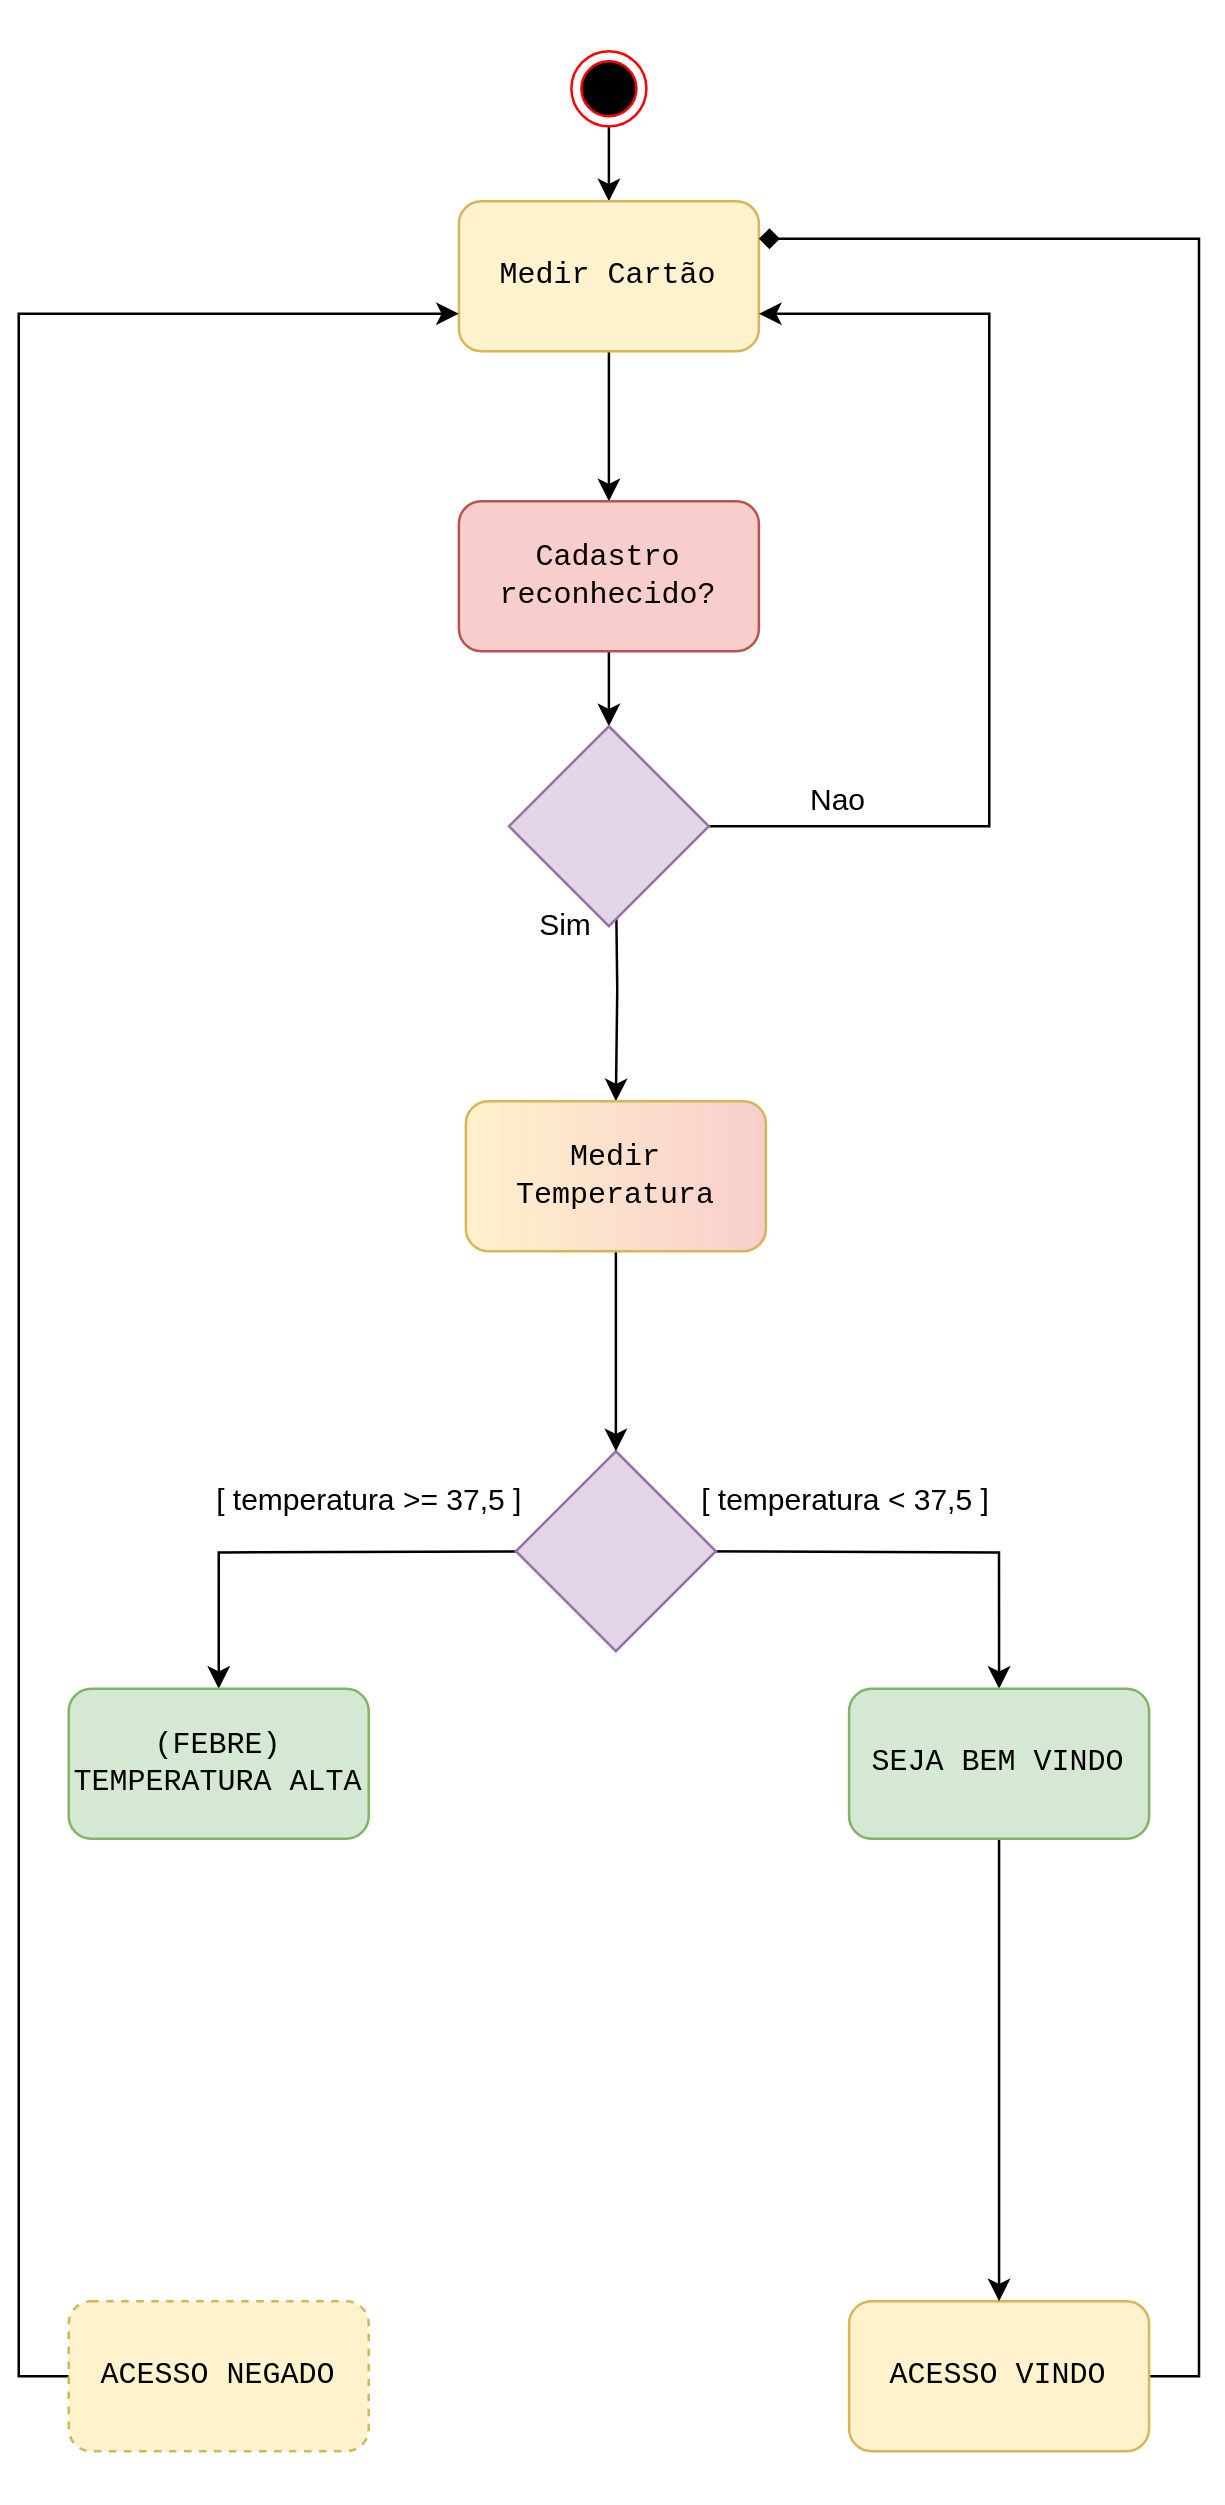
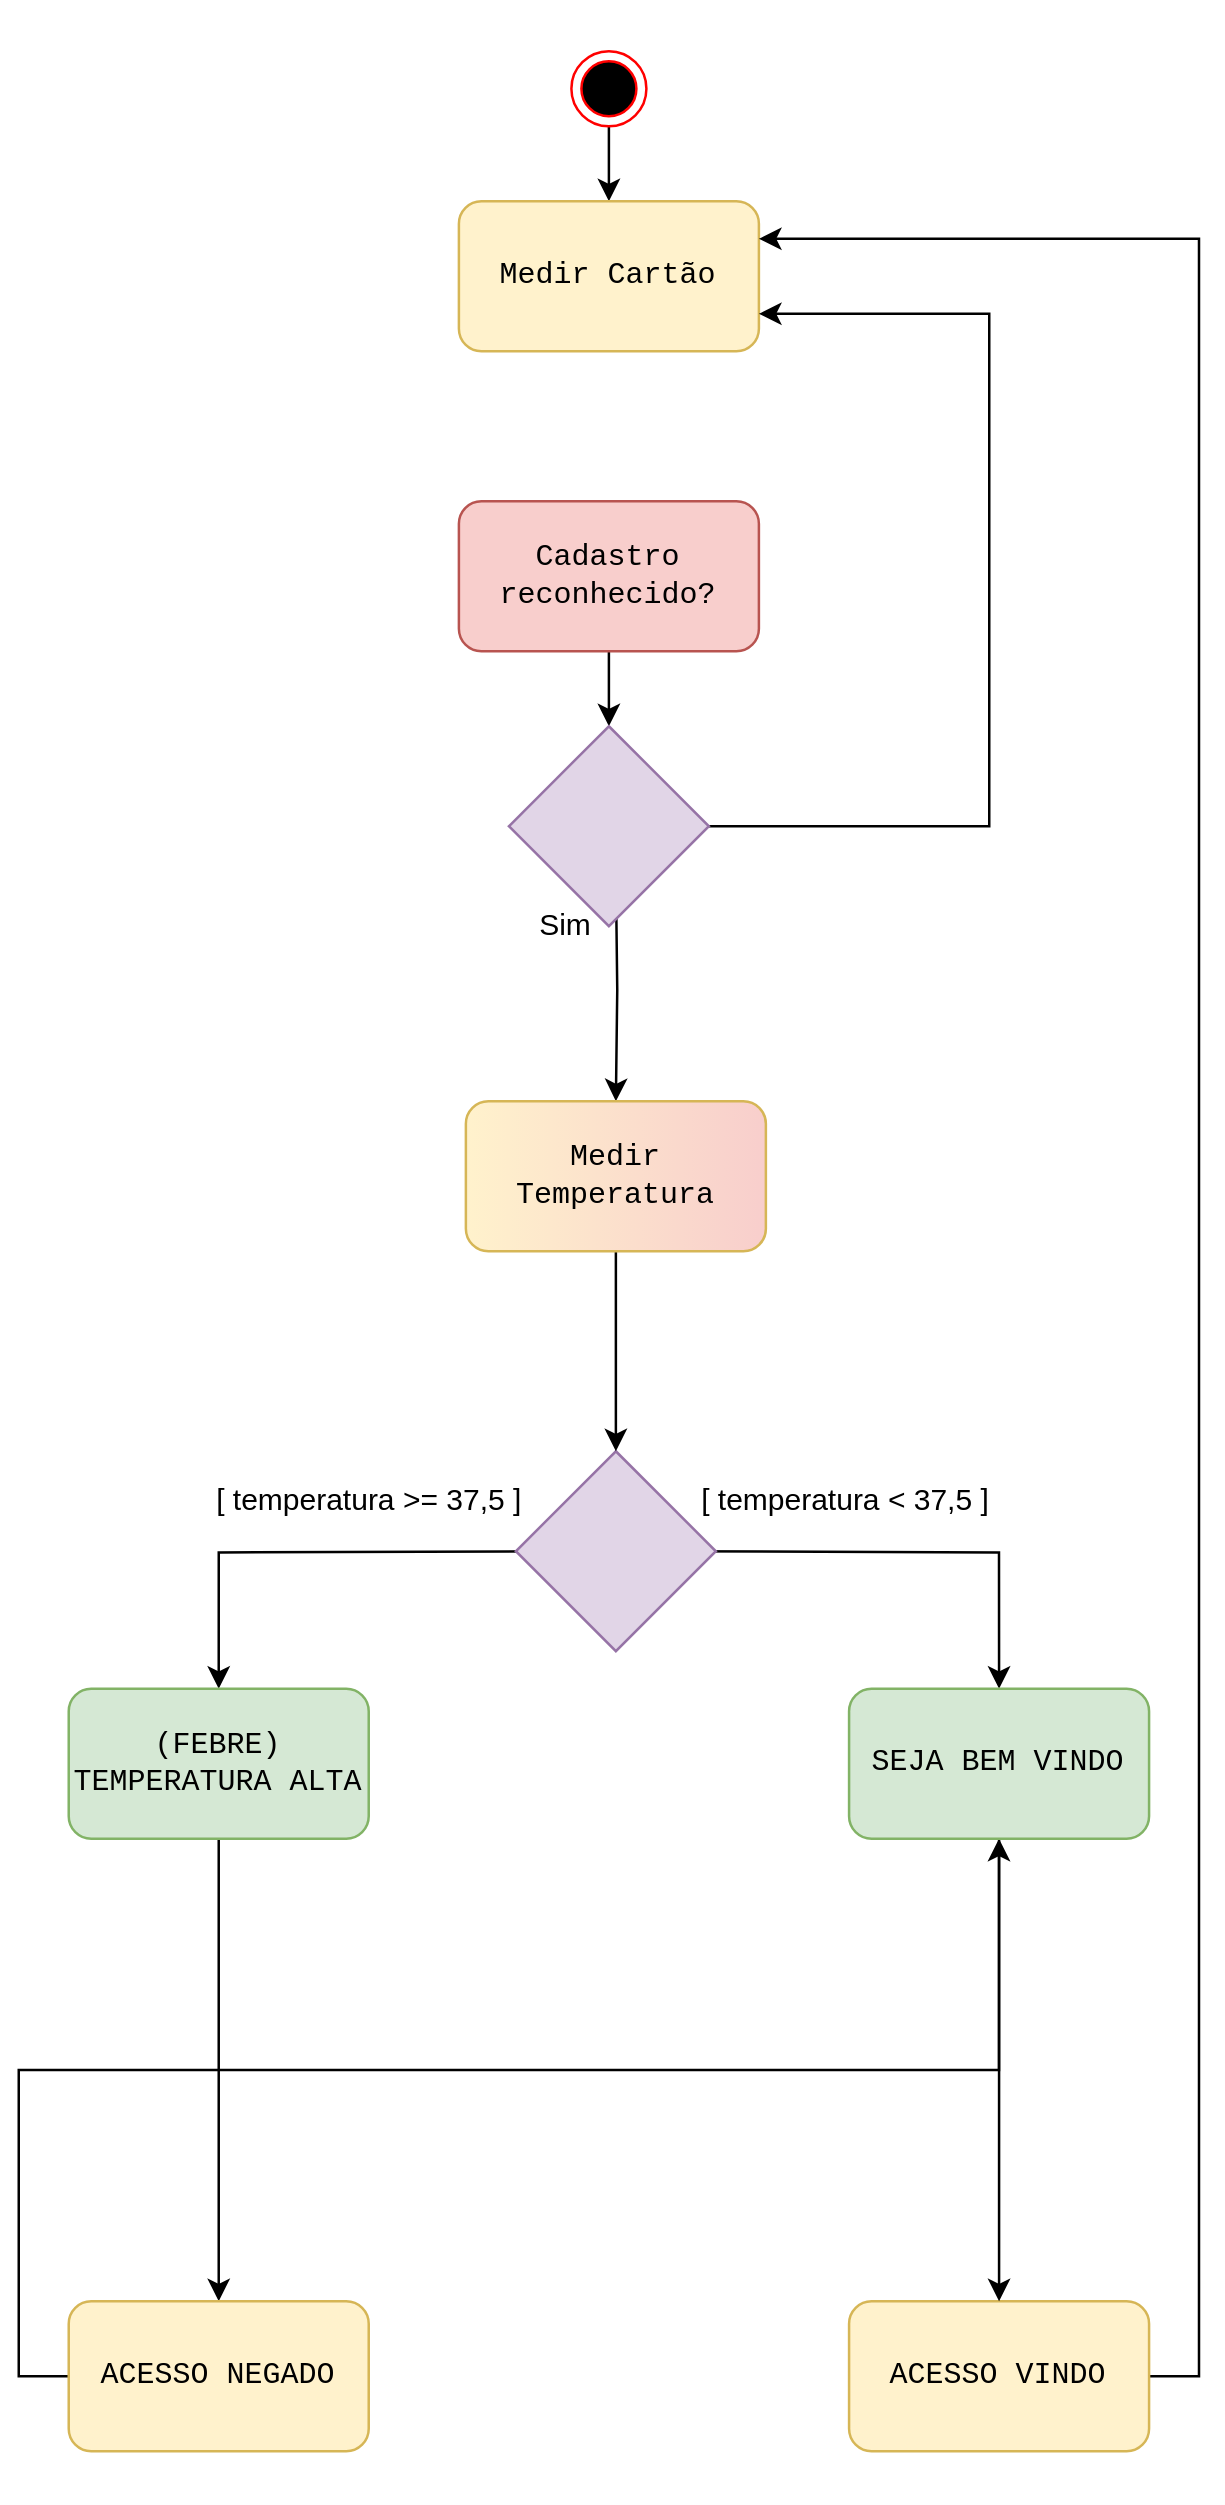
edge "ACESSO VINDO" -> "Medir Cartão": arrowhead diamond -> classic
edge "Medir Cartão" -> "Cadastro reconhecido?": removed
node "Nao": removed
edge "ACESSO NEGADO" -> "Medir Cartão": now "ACESSO NEGADO" -> "SEJA BEM VINDO"
edge "(FEBRE) TEMPERATURA ALTA" -> "ACESSO NEGADO": added
node "ACESSO NEGADO": style dashed -> solid
